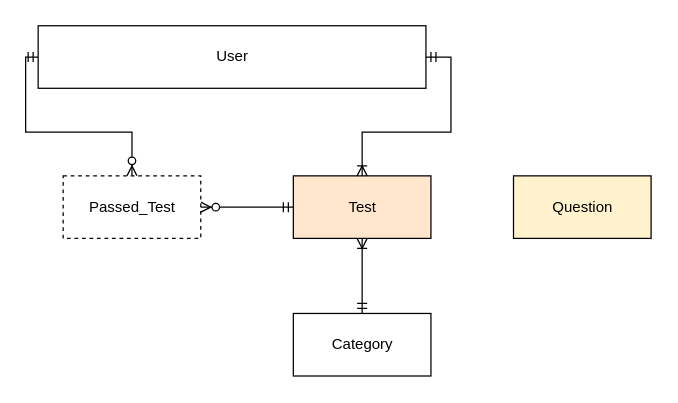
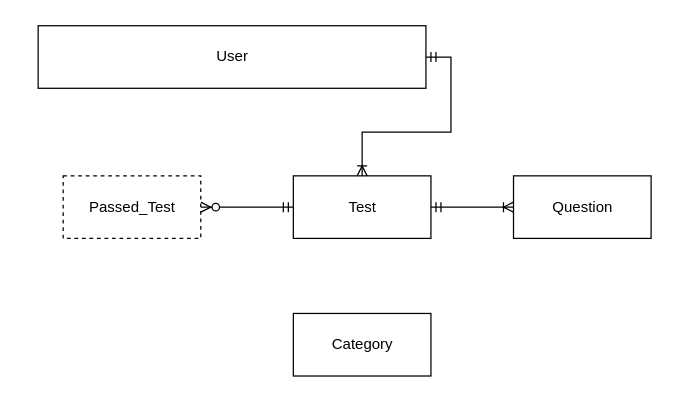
edge "User" -- "Passed_Test": removed
node "Test": fillcolor #ffe6cc -> #ffffff
edge "Test" -- "Question": added
node "Question": fillcolor #fff2cc -> #ffffff
edge "Test" -- "Category": removed
